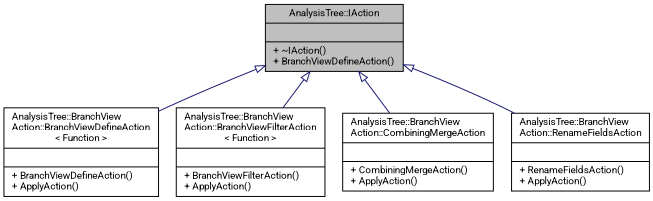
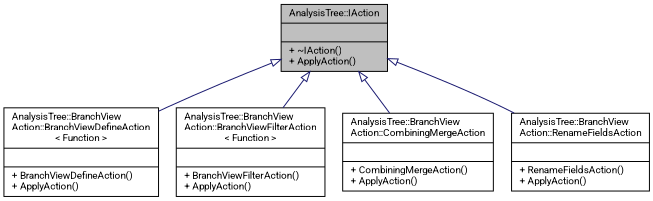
node "AnalysisTree::IAction": text "+ BranchViewDefineAction()" -> "+ ApplyAction()"
